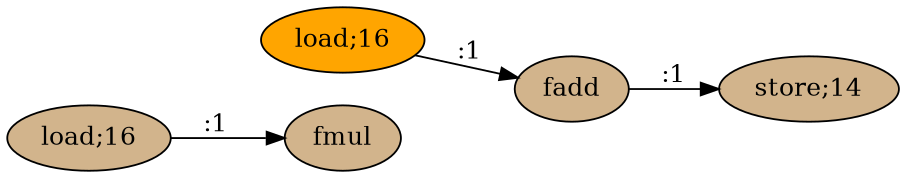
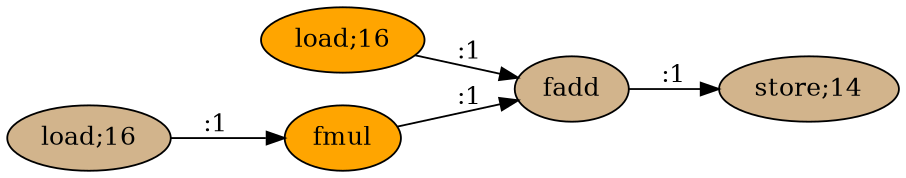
edge "fmul" -> "fadd": added, label ":1"
node "fmul": fillcolor tan -> orange
